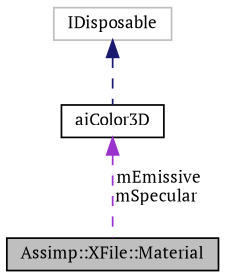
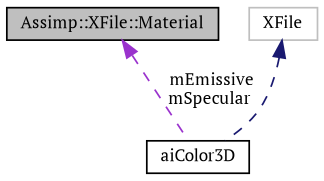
node "IDisposable": label "IDisposable" -> "XFile"
edge "Assimp::XFile::Material" -> "aiColor3D": reversed
